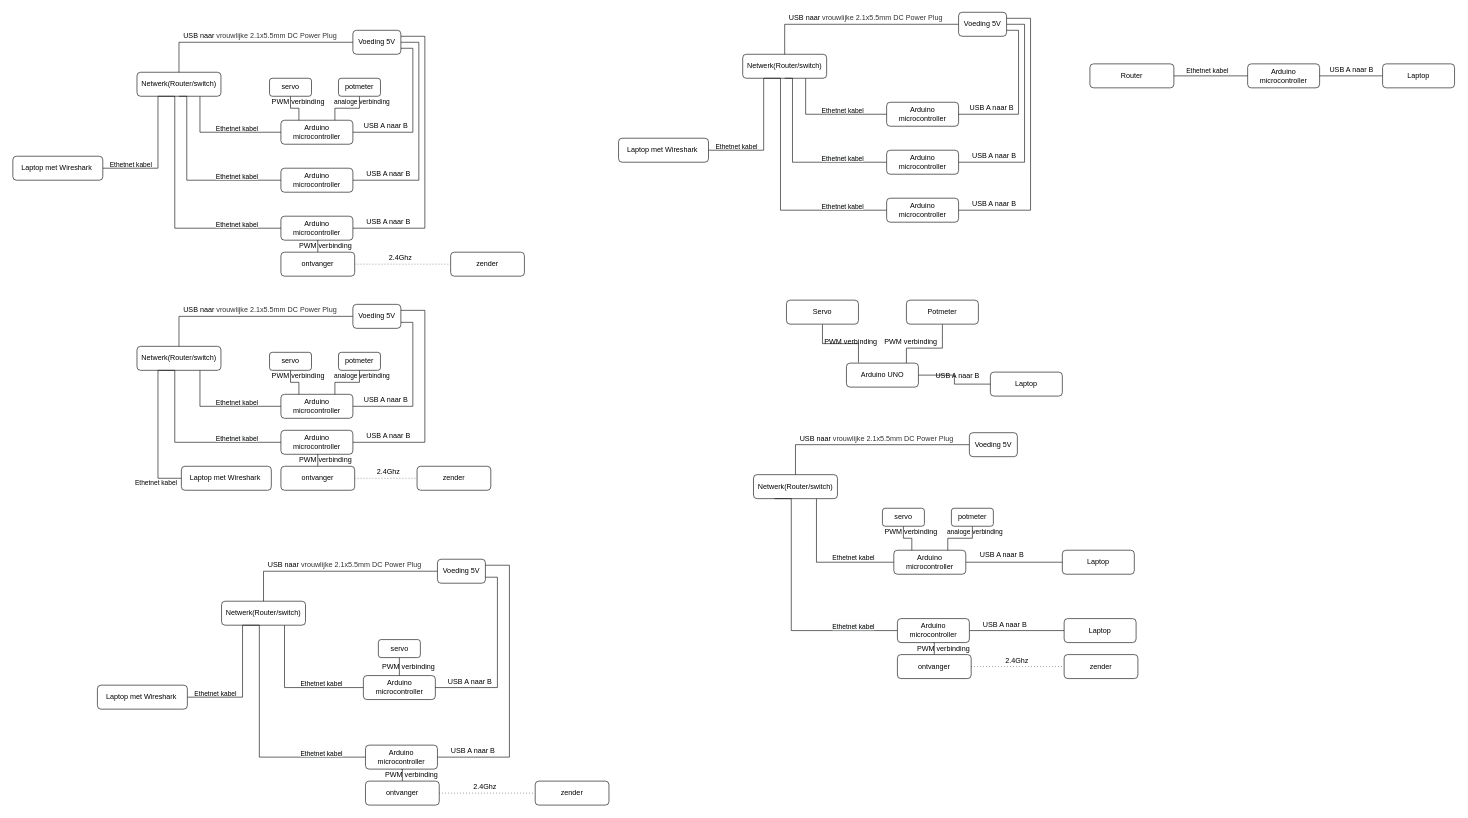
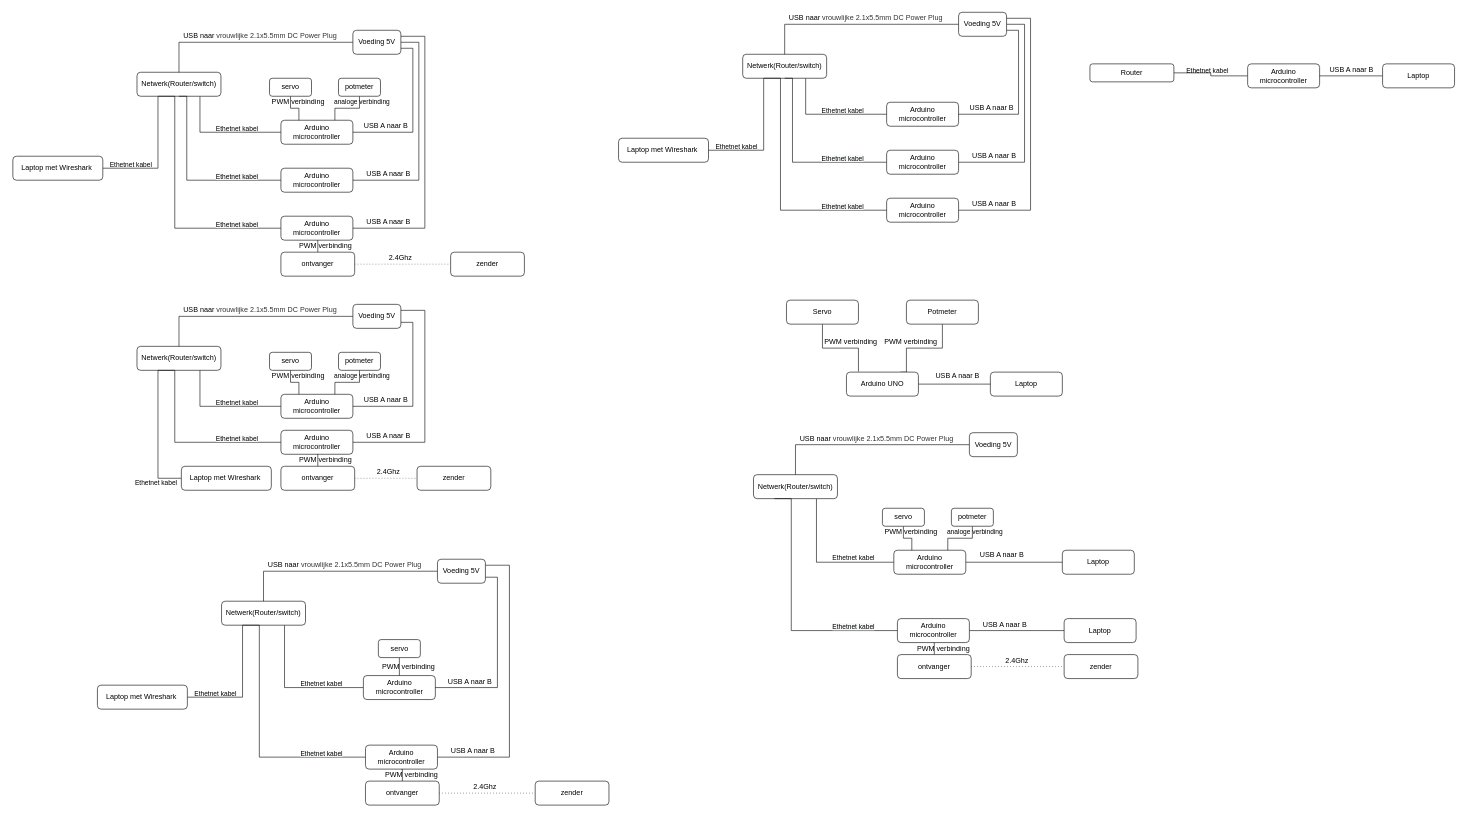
node "Router": size 84x24 -> 84x18
node "Arduino UNO": moved (882, 375) -> (882, 384)
